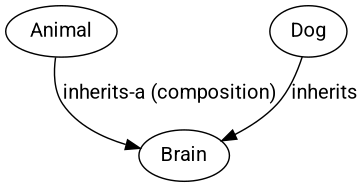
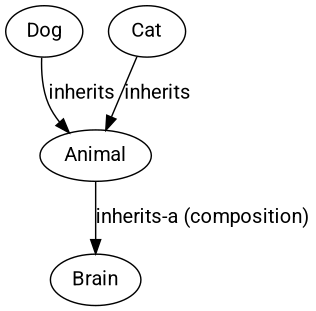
node "Cat": added
edge "Dog" -> "Brain": now "Dog" -> "Animal"
